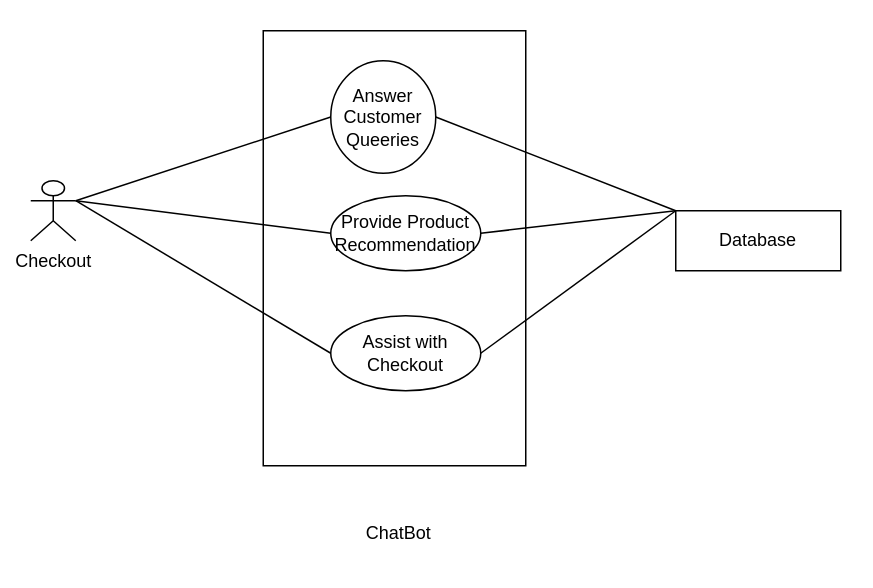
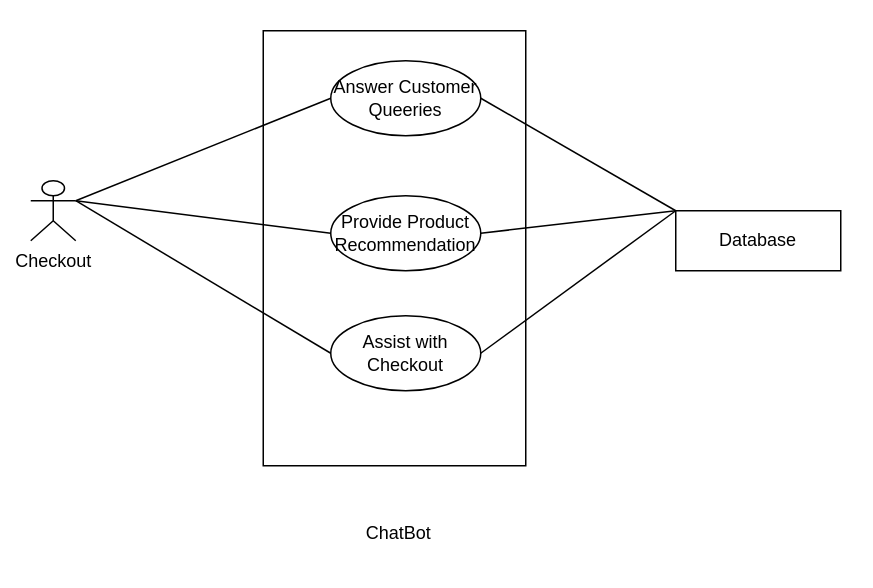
node "Answer Customer Queeries": size 105x113 -> 150x75
